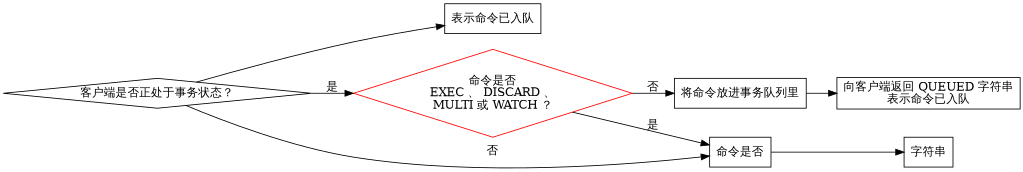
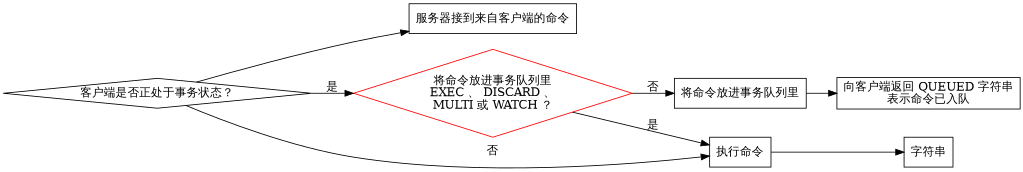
node "表示命令已入队": label "表示命令已入队" -> "服务器接到来自客户端的命令"
node "命令是否 EXEC 、 DISCARD 、 MULTI 或 WATCH ？": label "命令是否 EXEC 、 DISCARD 、 MULTI 或 WATCH ？" -> "将命令放进事务队列里 EXEC 、 DISCARD 、 MULTI 或 WATCH ？"
node "命令是否": label "命令是否" -> "执行命令"
